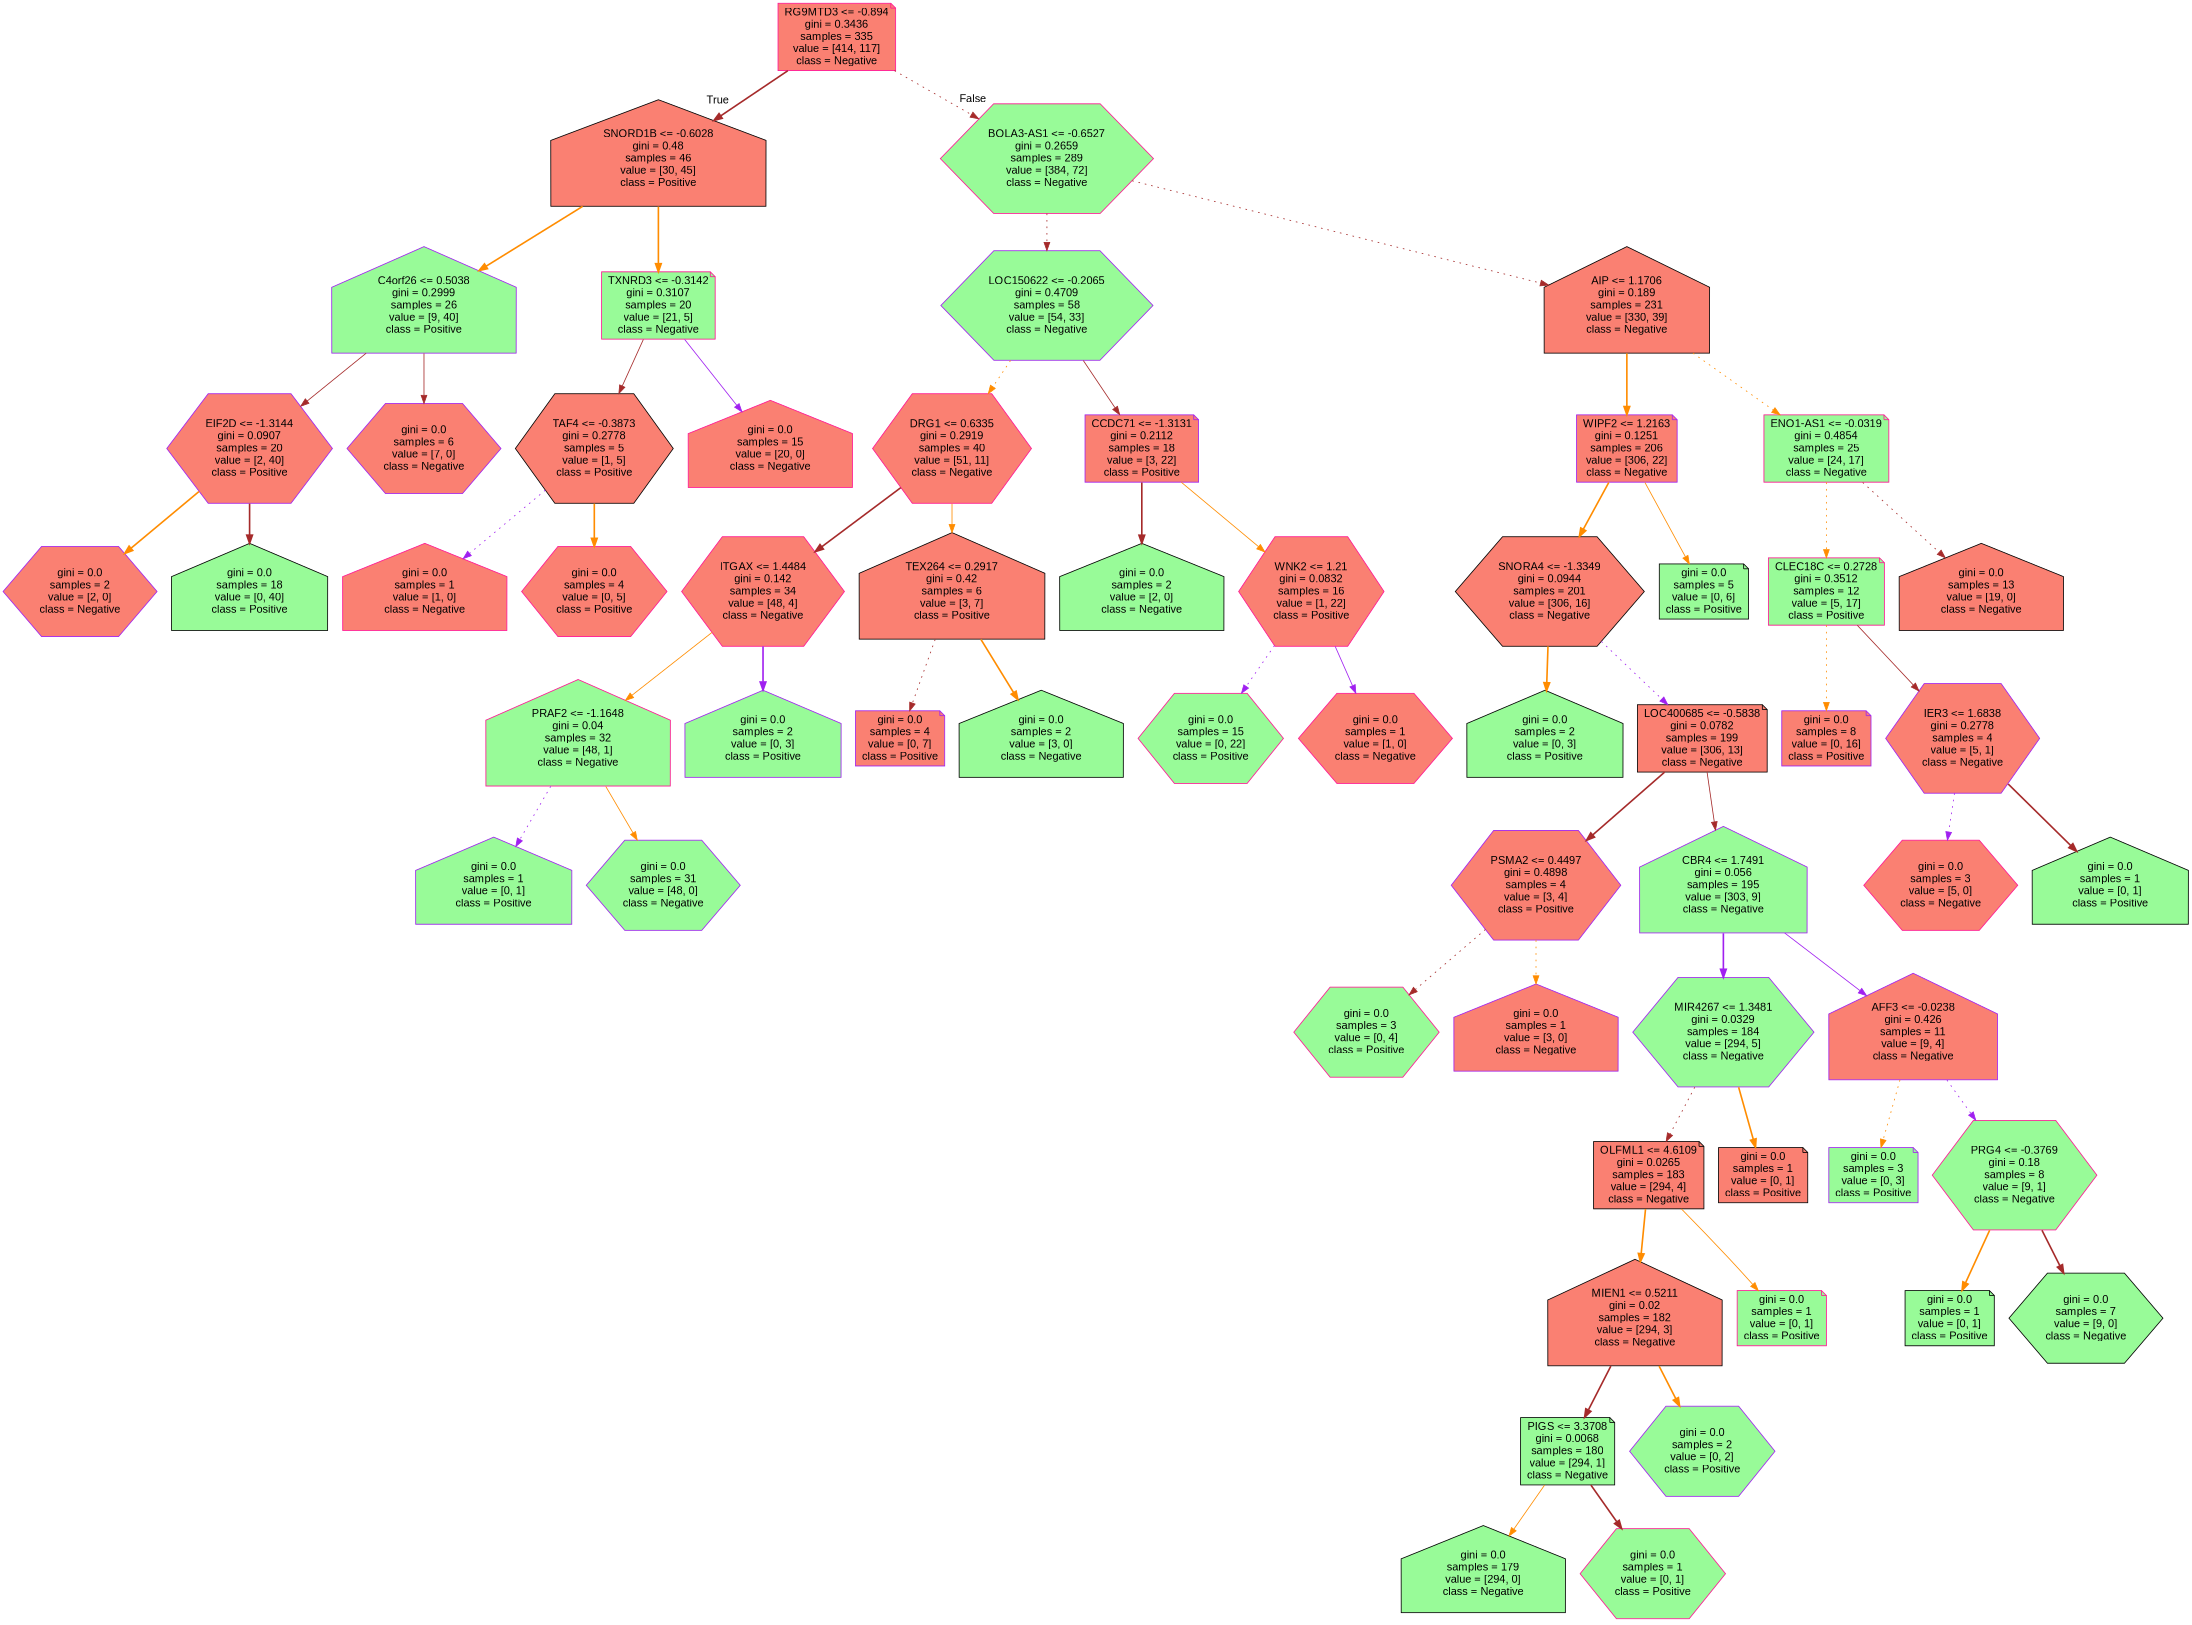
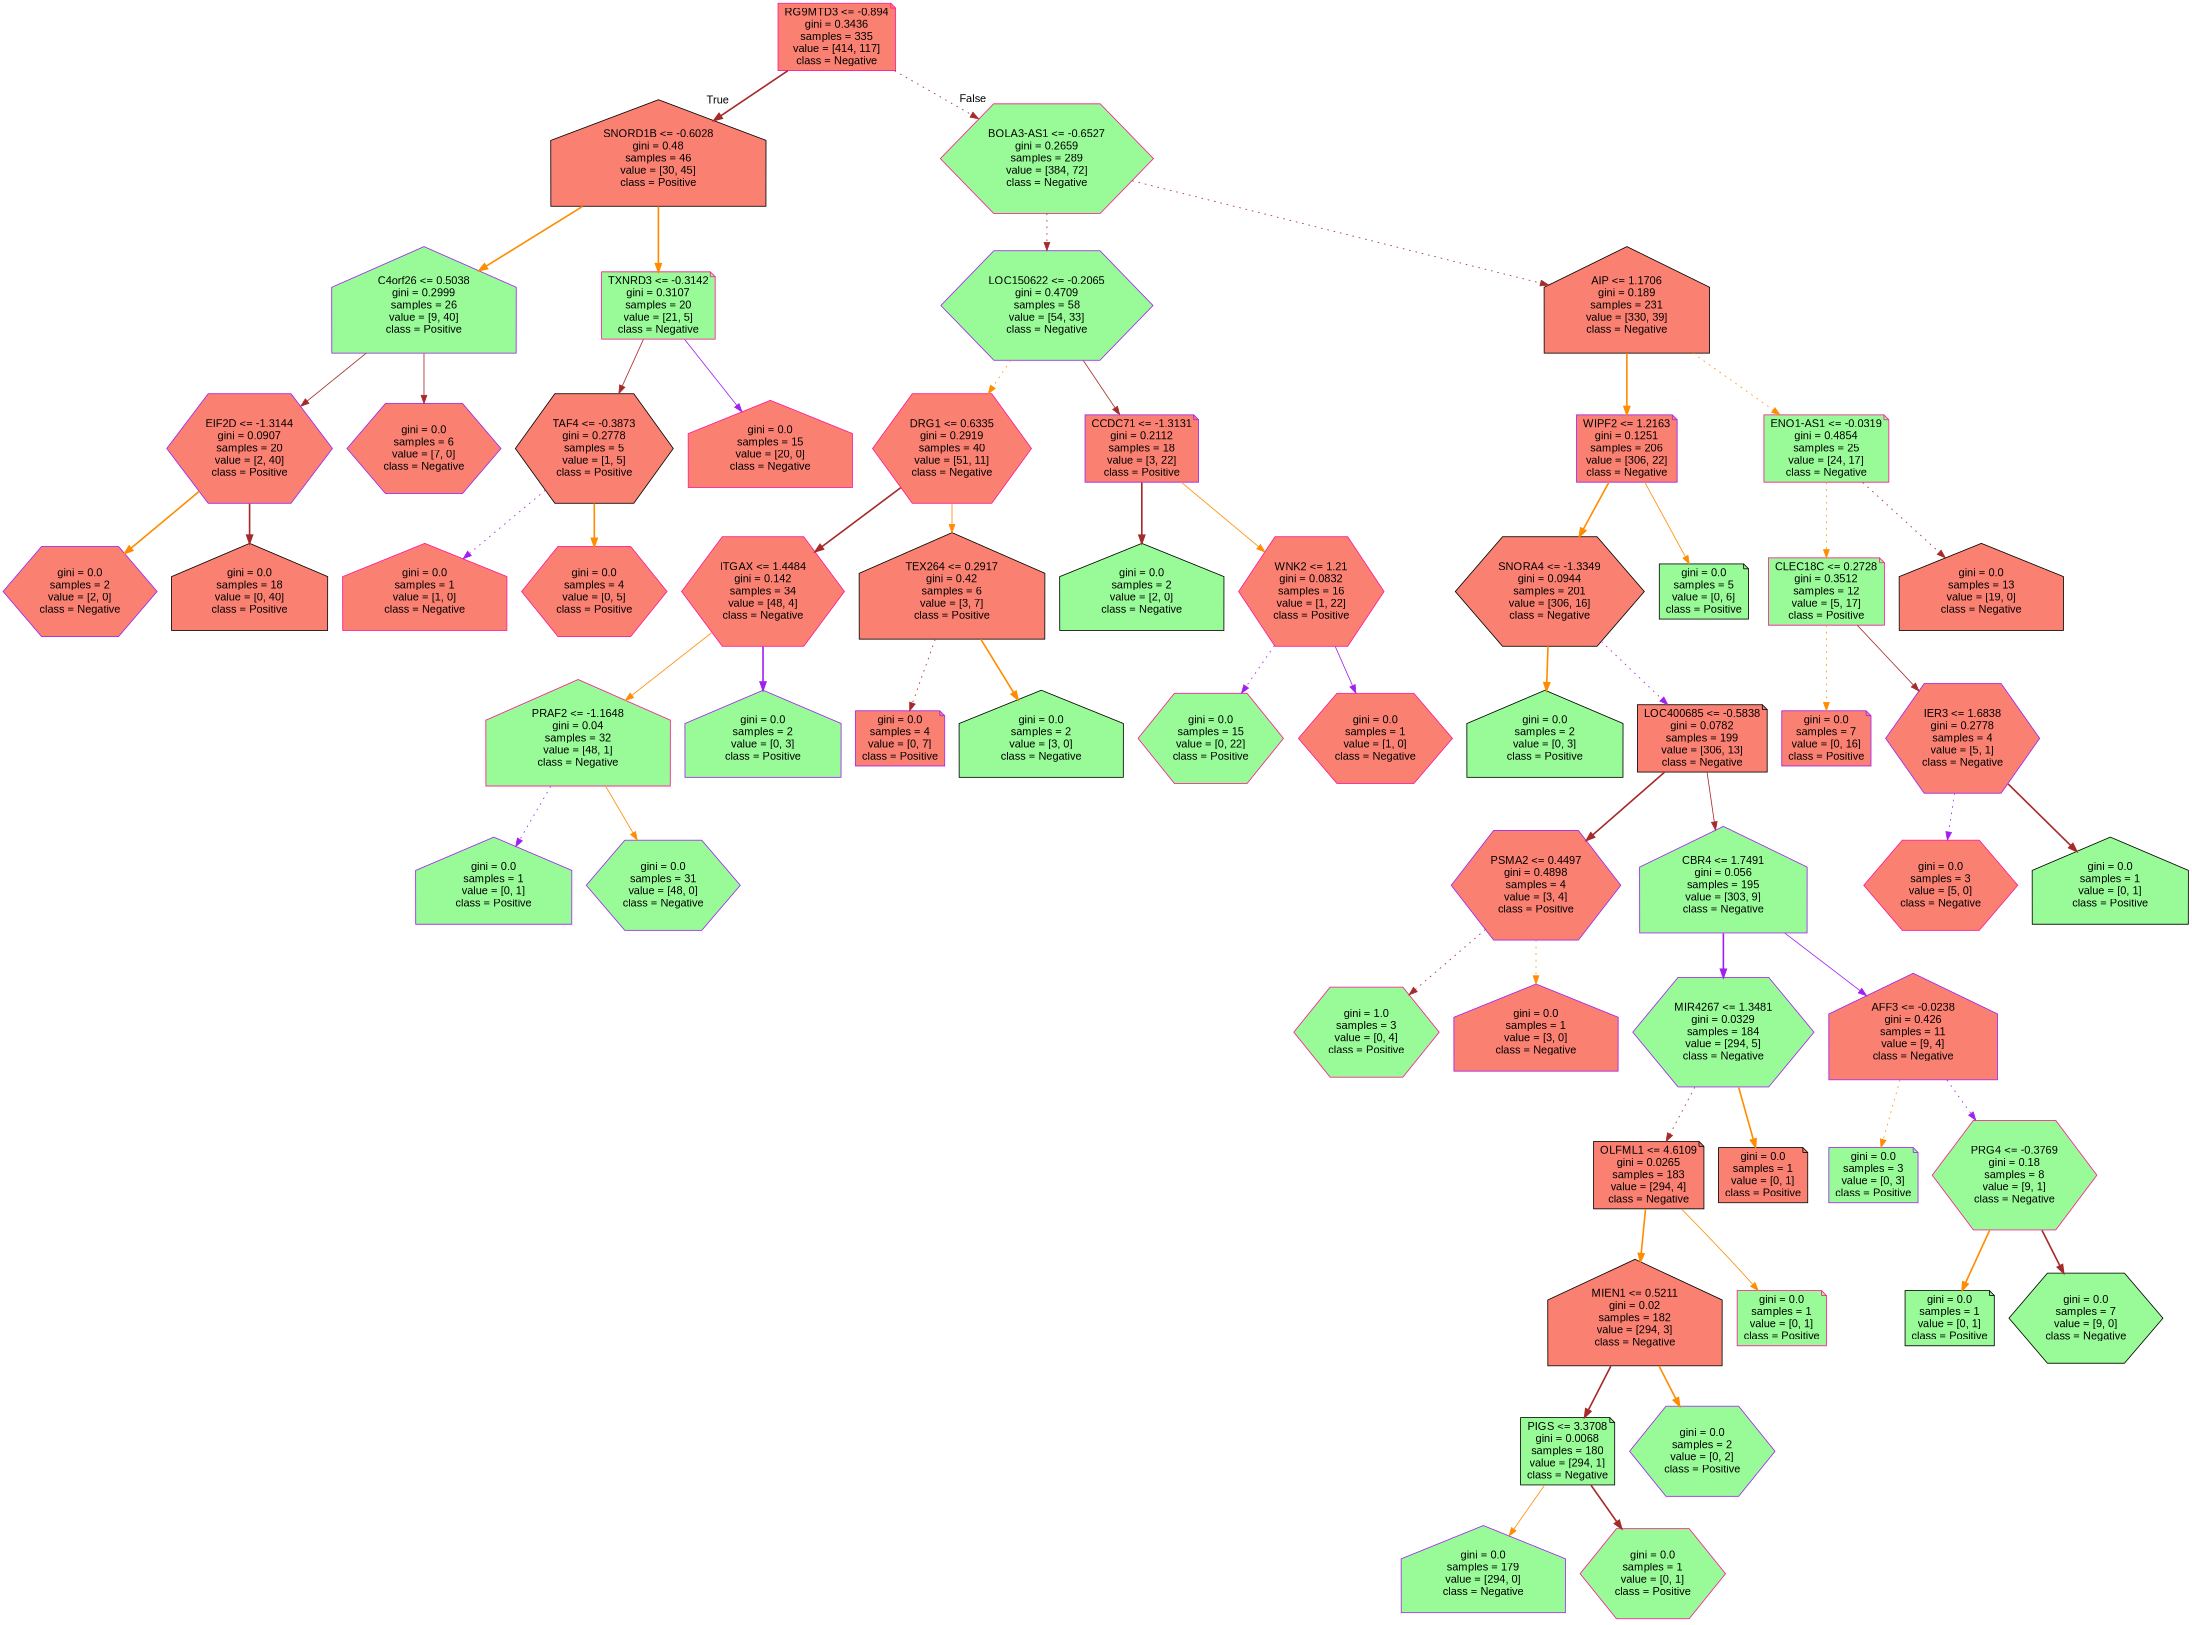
node "gini = 0.0 samples = 18 value = [0, 40] class = Positive": fillcolor palegreen -> salmon
node "gini = 0.0 samples = 8 value = [0, 16] class = Positive": label "gini = 0.0 samples = 8 value = [0, 16] class = Positive" -> "gini = 0.0 samples = 7 value = [0, 16] class = Positive"
node "gini = 0.0 samples = 3 value = [0, 4] class = Positive": label "gini = 0.0 samples = 3 value = [0, 4] class = Positive" -> "gini = 1.0 samples = 3 value = [0, 4] class = Positive"
node "gini = 0.0 samples = 179 value = [294, 0] class = Negative": color black -> purple
